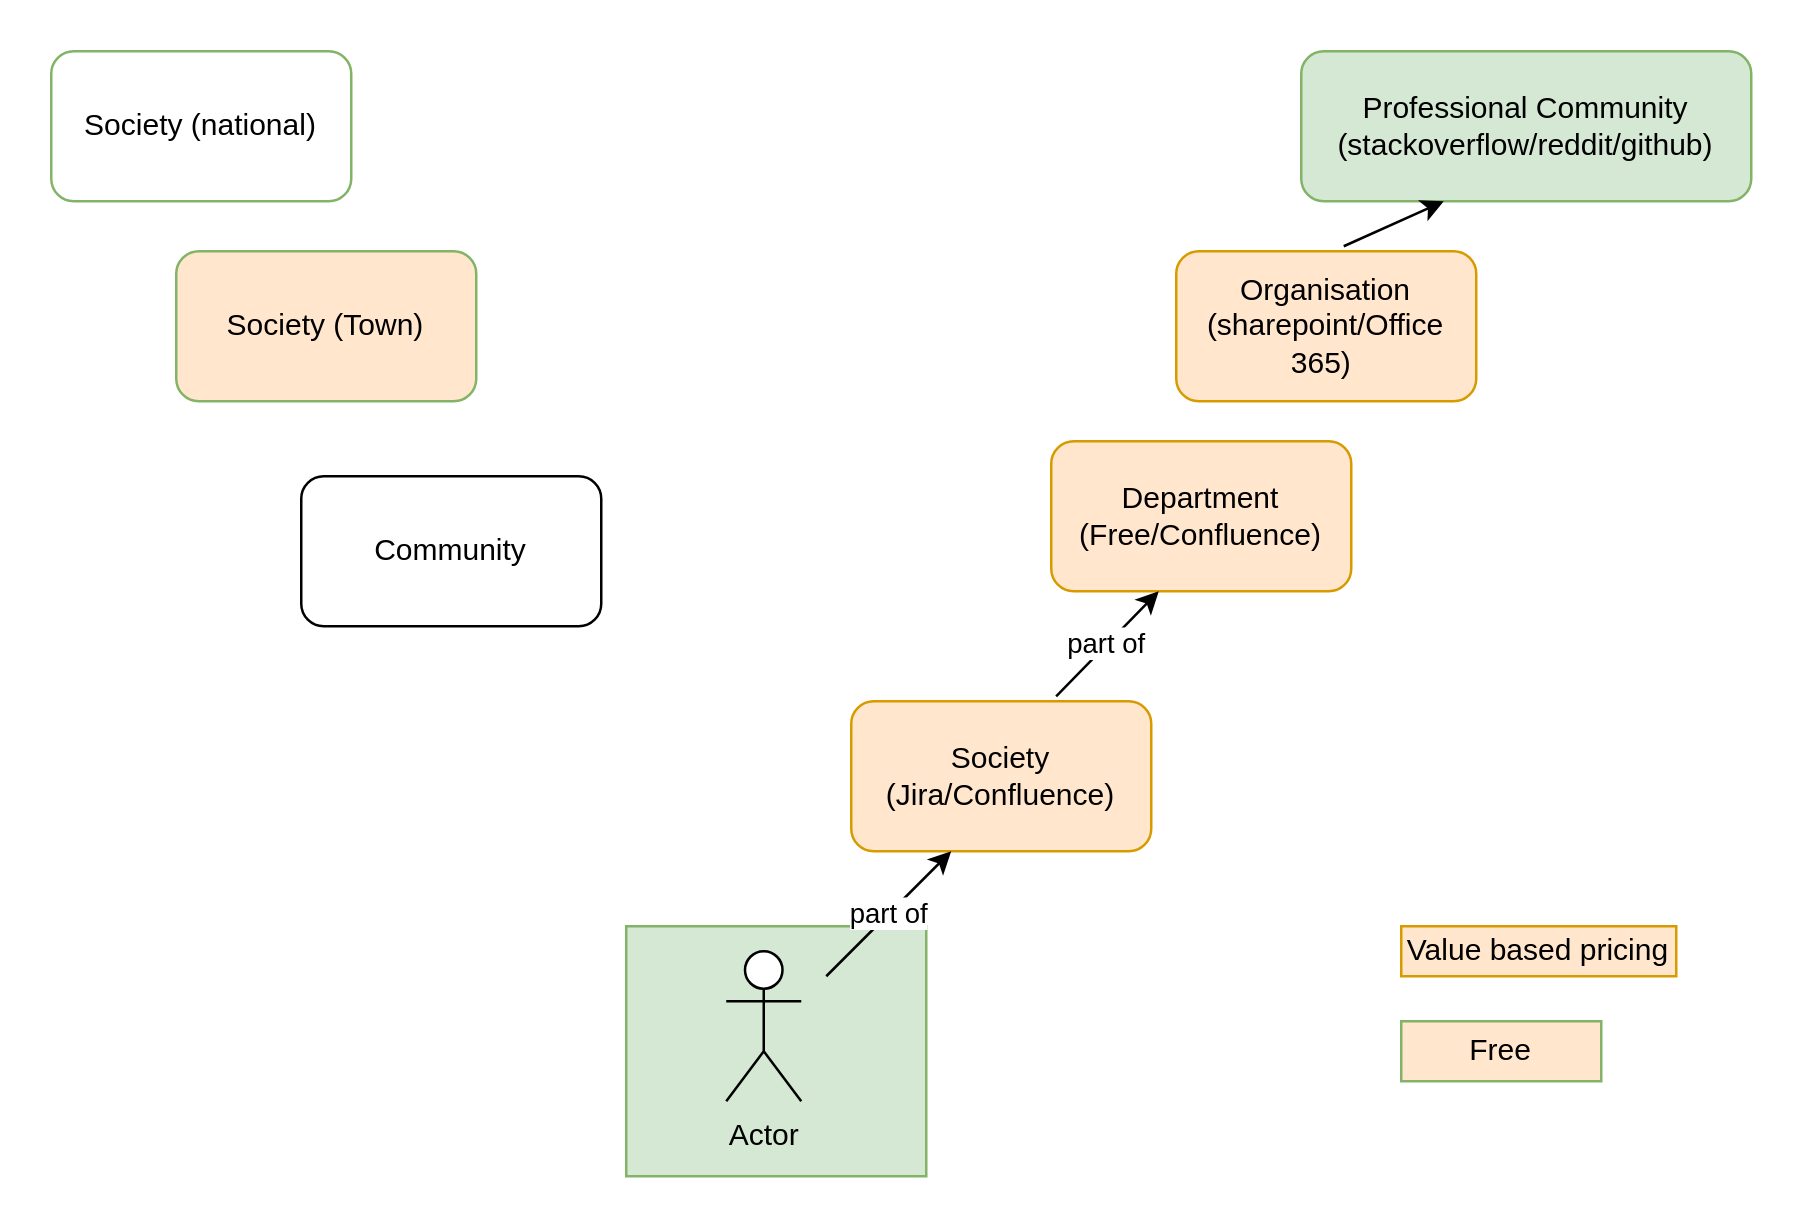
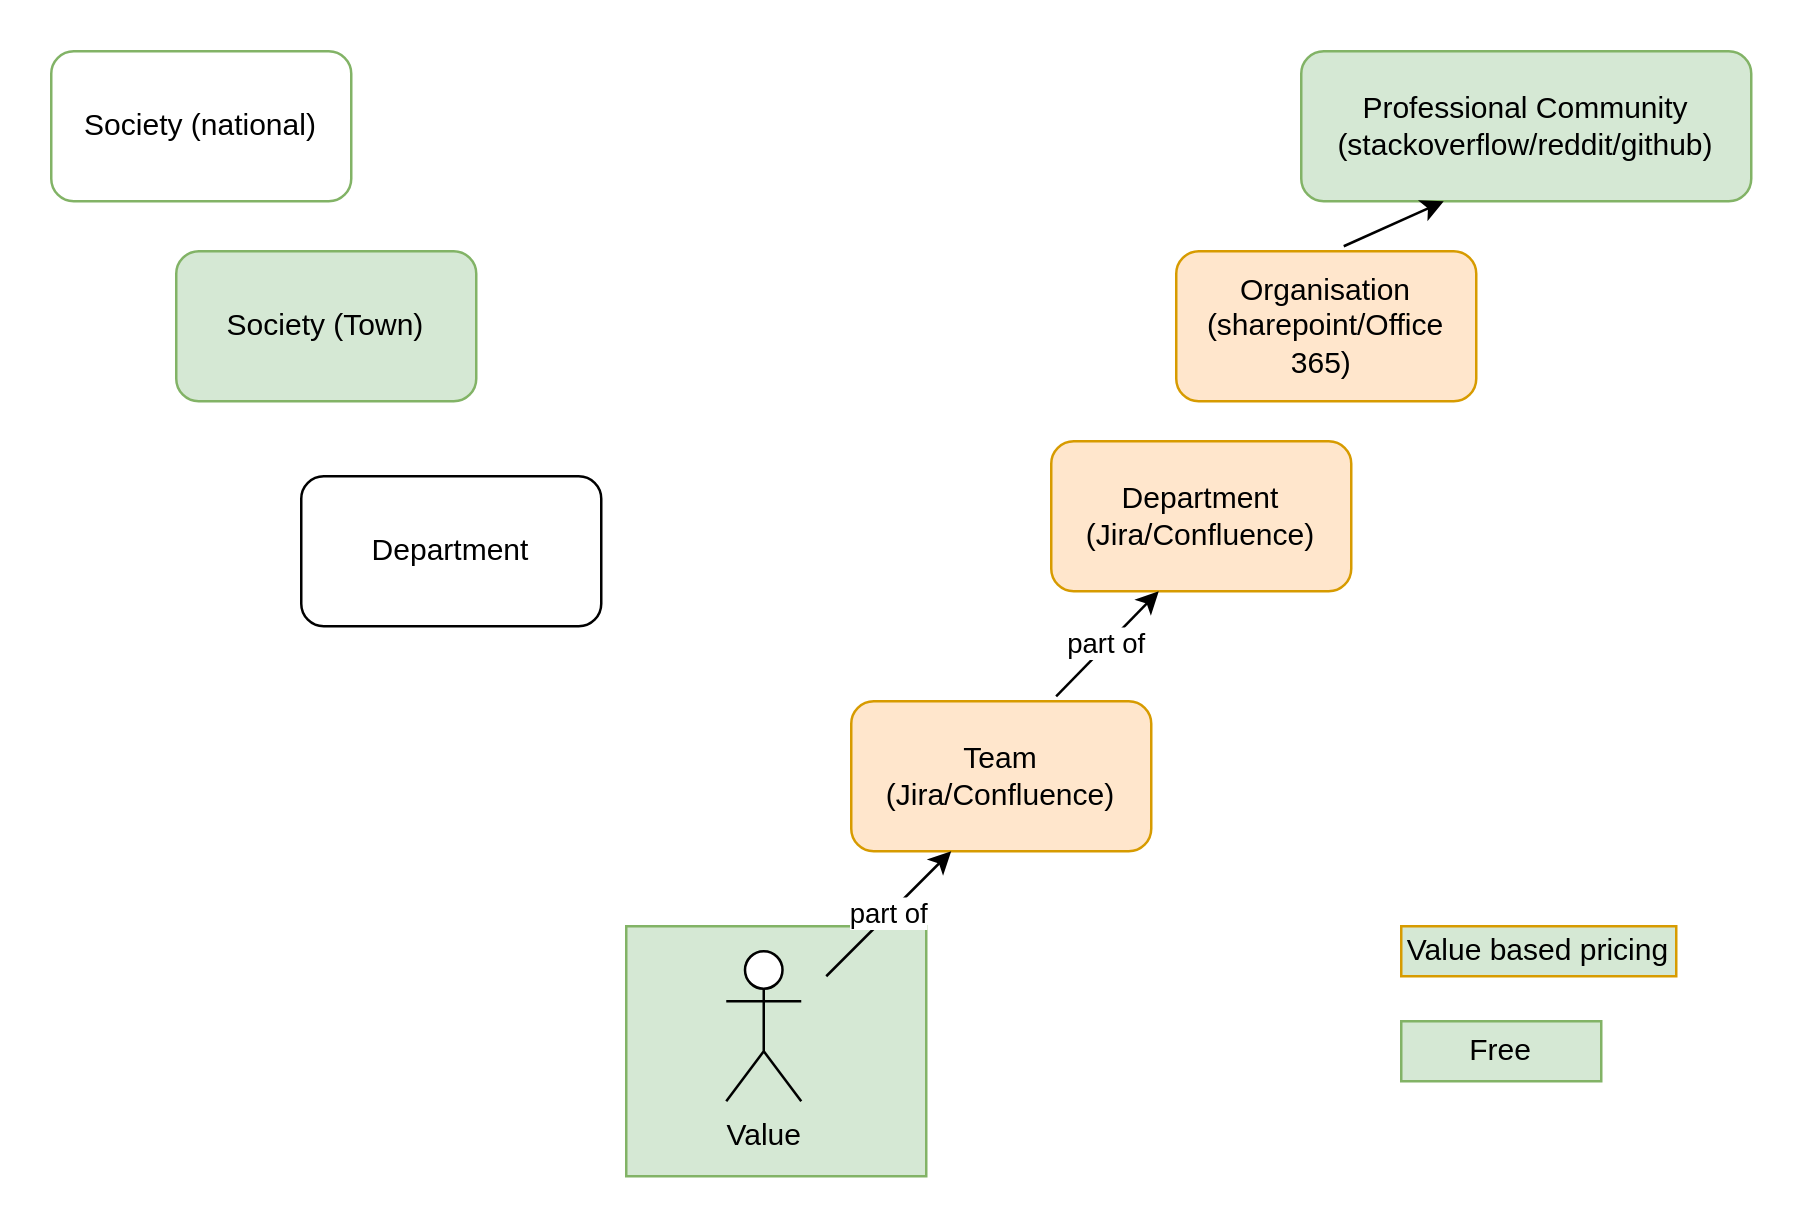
node "Society (Town)": fillcolor #ffe6cc -> #d5e8d4
node "Department (Free/Confluence)": label "Department (Free/Confluence)" -> "Department (Jira/Confluence)"
node "Community": label "Community" -> "Department"
node "Society (Jira/Confluence)": label "Society (Jira/Confluence)" -> "Team (Jira/Confluence)"
node "Value based pricing": fillcolor #ffe6cc -> #d5e8d4
node "Free": fillcolor #ffe6cc -> #d5e8d4
node "Actor": label "Actor" -> "Value"
